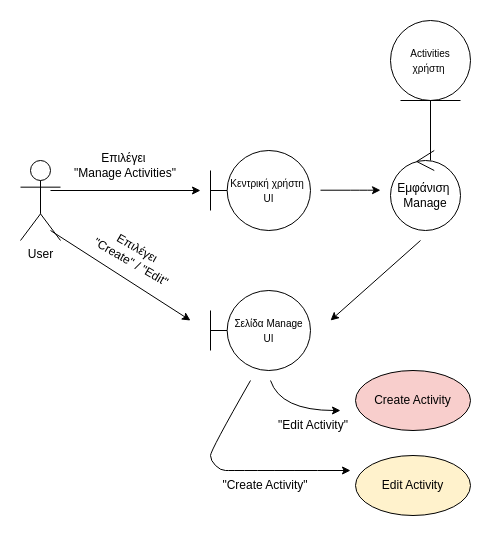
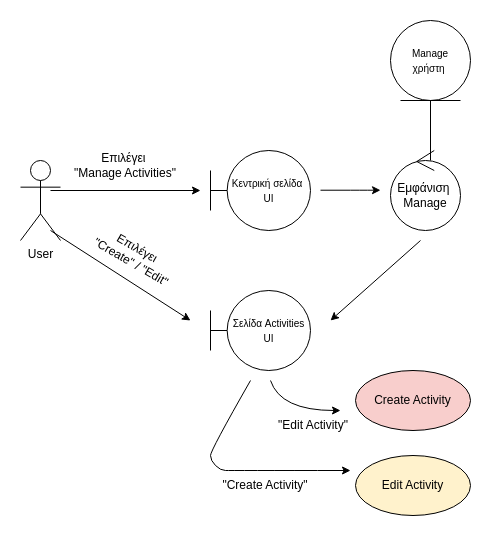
node "Activities χρήστη": label "Activities χρήστη" -> "Manage χρήστη"
node "Κεντρική χρήστη UI": label "Κεντρική χρήστη UI" -> "Κεντρική σελίδα UI"
node "Σελίδα Manage UI": label "Σελίδα Manage UI" -> "Σελίδα Activities UI"
